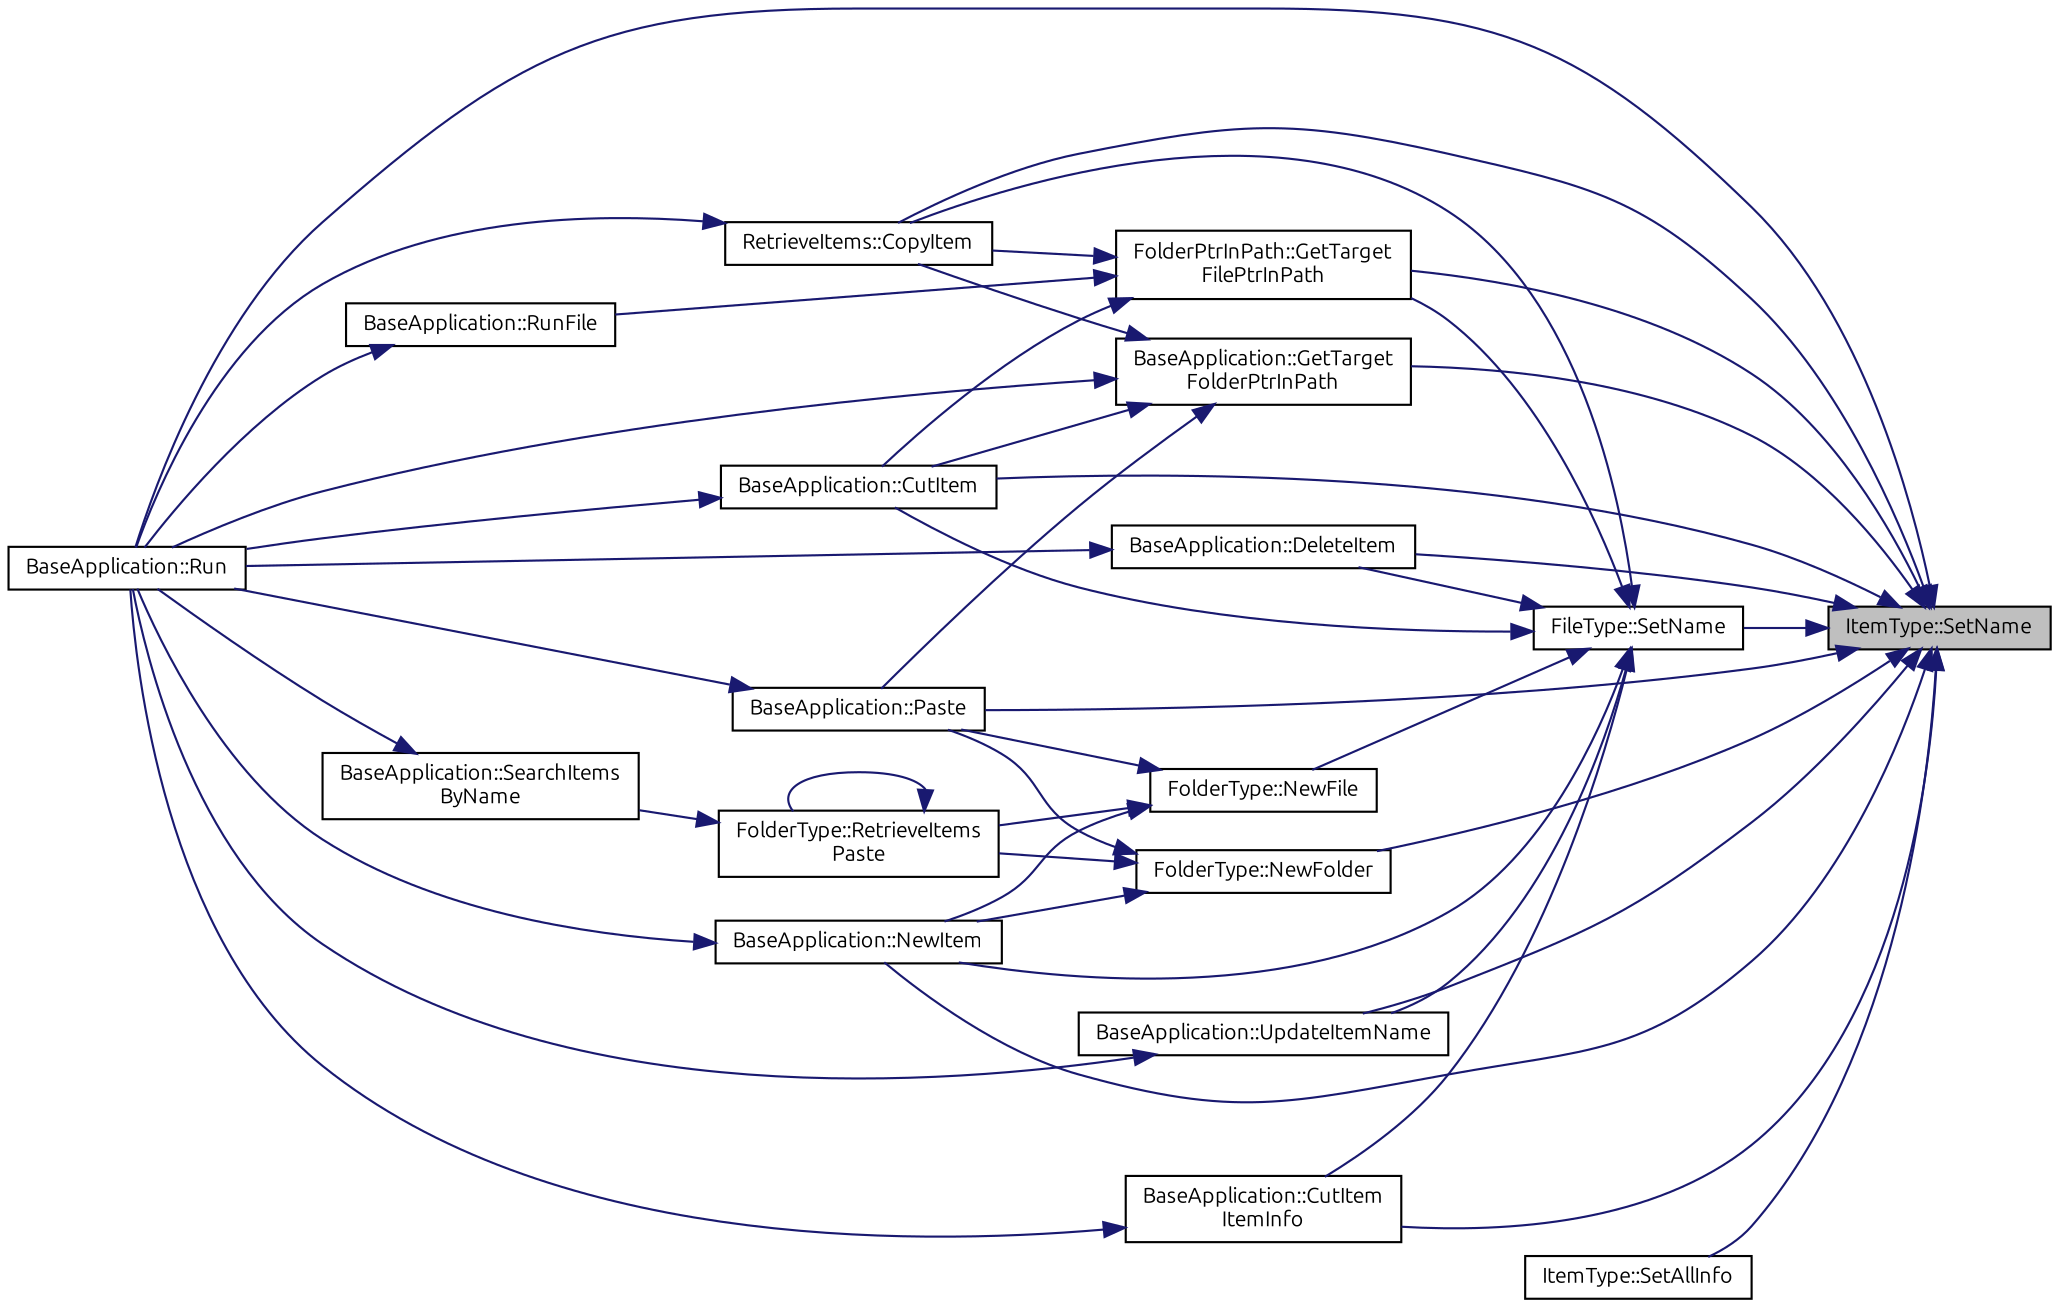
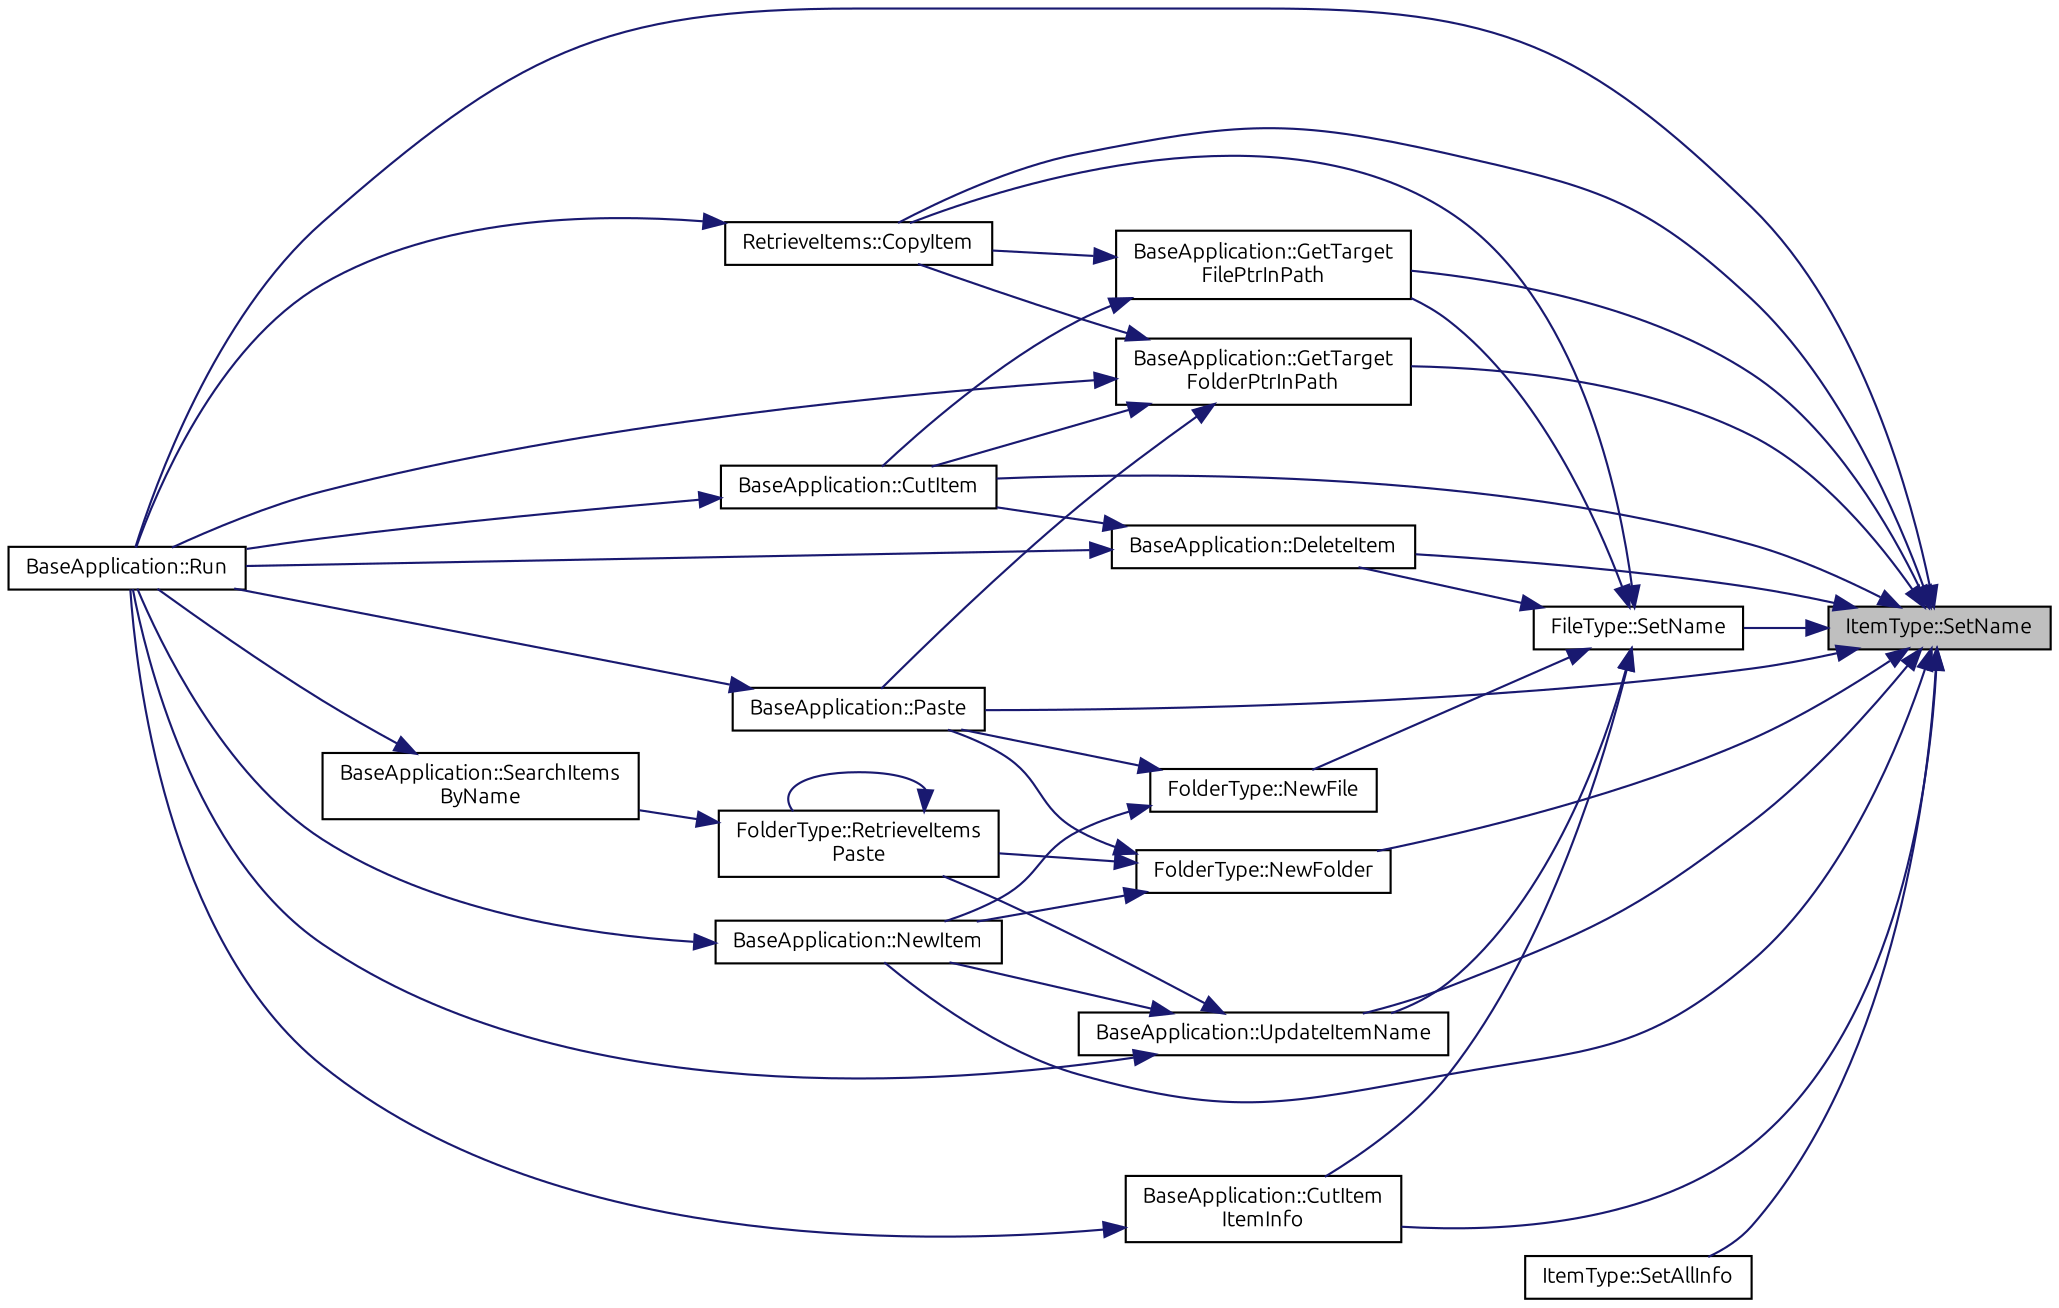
node "FolderPtrInPath::GetTarget FilePtrInPath": label "FolderPtrInPath::GetTarget FilePtrInPath" -> "BaseApplication::GetTarget FilePtrInPath"
node "BaseApplication::RunFile": removed
edge "BaseApplication::CutItem" -> "FileType::SetName": now "BaseApplication::CutItem" -> "BaseApplication::DeleteItem"
edge "FolderType::RetrieveItems Paste" -> "FolderType::NewFile": now "FolderType::RetrieveItems Paste" -> "BaseApplication::UpdateItemName"
edge "BaseApplication::NewItem" -> "FileType::SetName": now "BaseApplication::NewItem" -> "BaseApplication::UpdateItemName"
